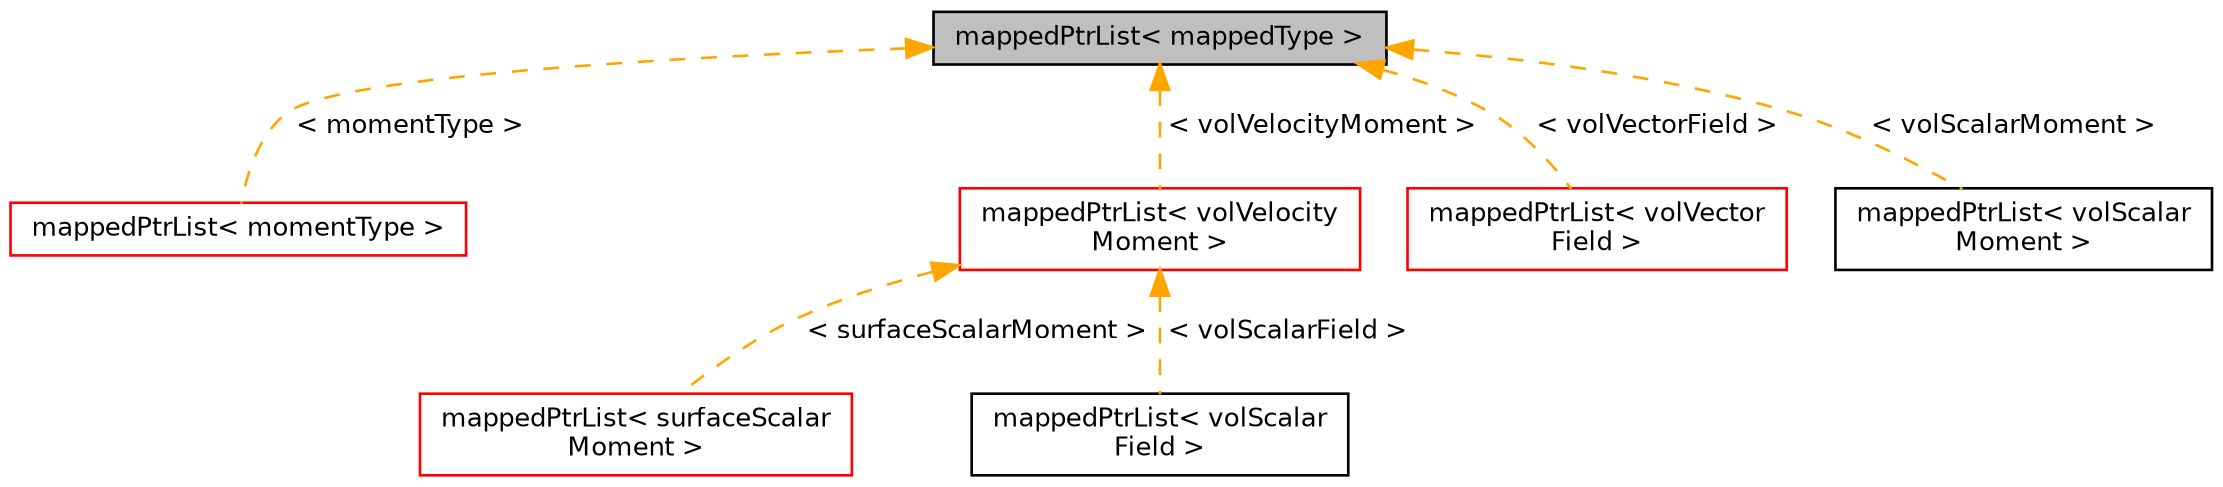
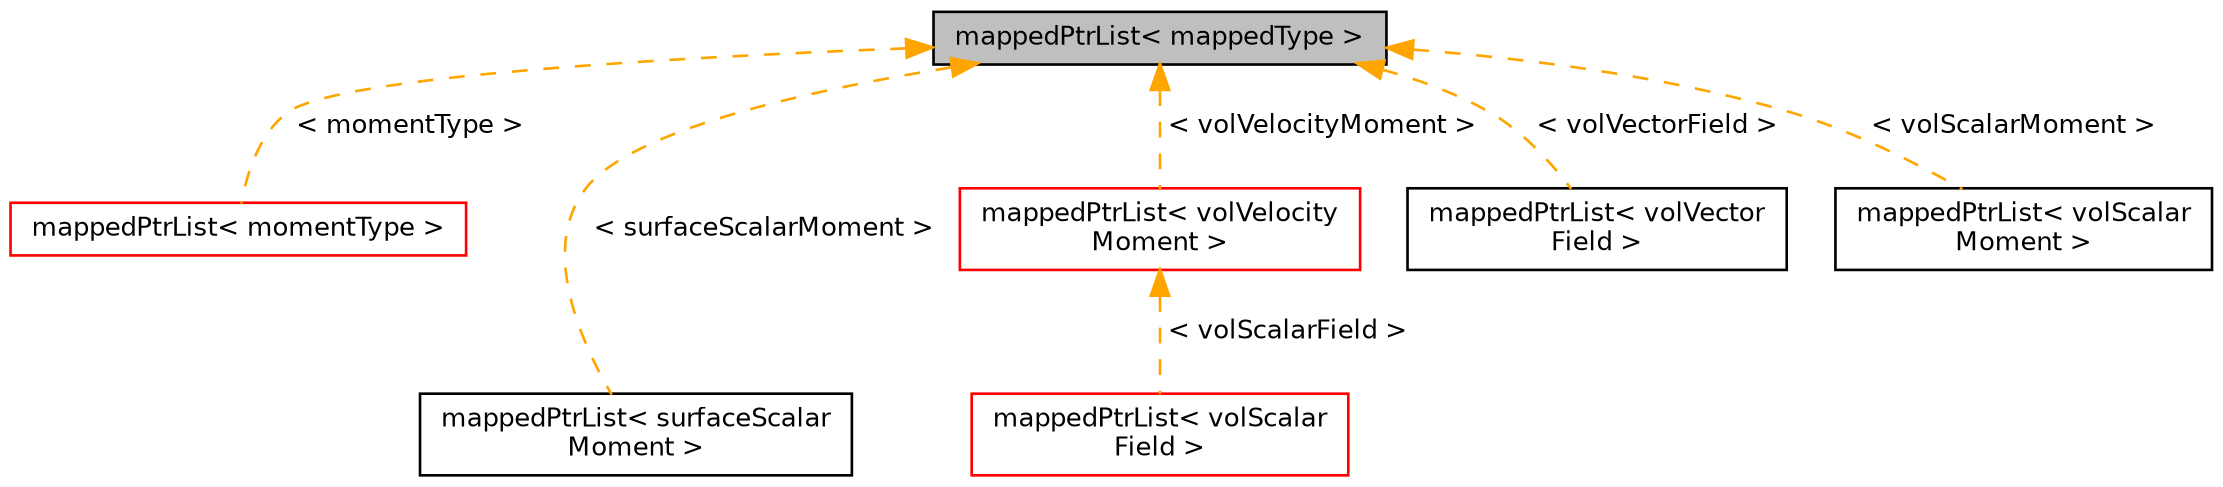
node "mappedPtrList< volVector Field >": color red -> black
edge "mappedPtrList< surfaceScalar Moment >" -> "mappedPtrList< volVelocity Moment >": now "mappedPtrList< surfaceScalar Moment >" -> "mappedPtrList< mappedType >"
node "mappedPtrList< surfaceScalar Moment >": color red -> black
node "mappedPtrList< volScalar Field >": color black -> red
